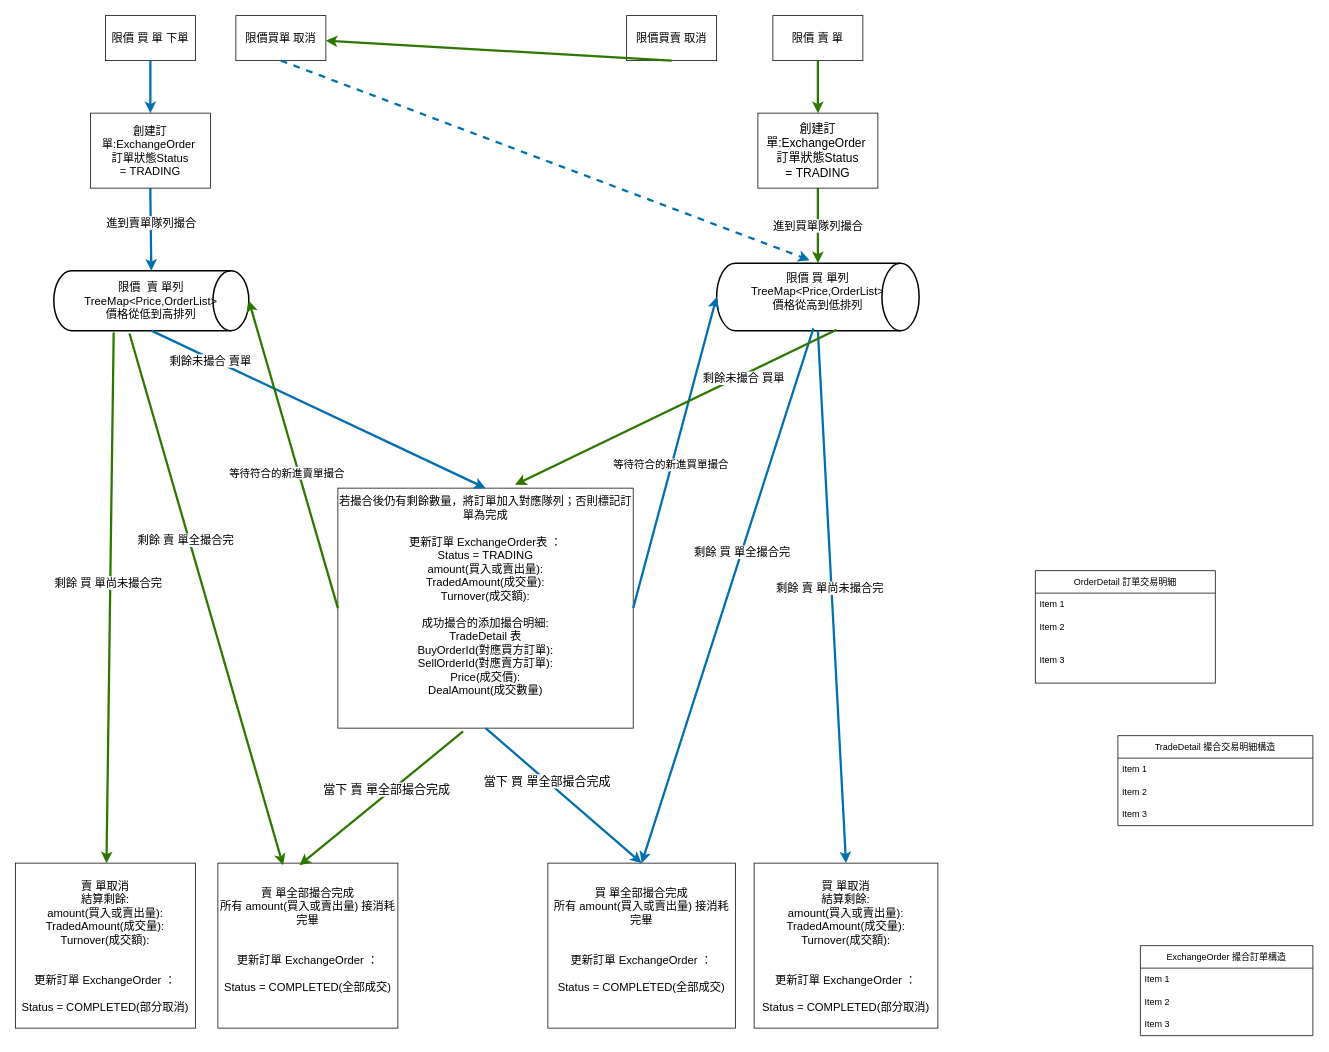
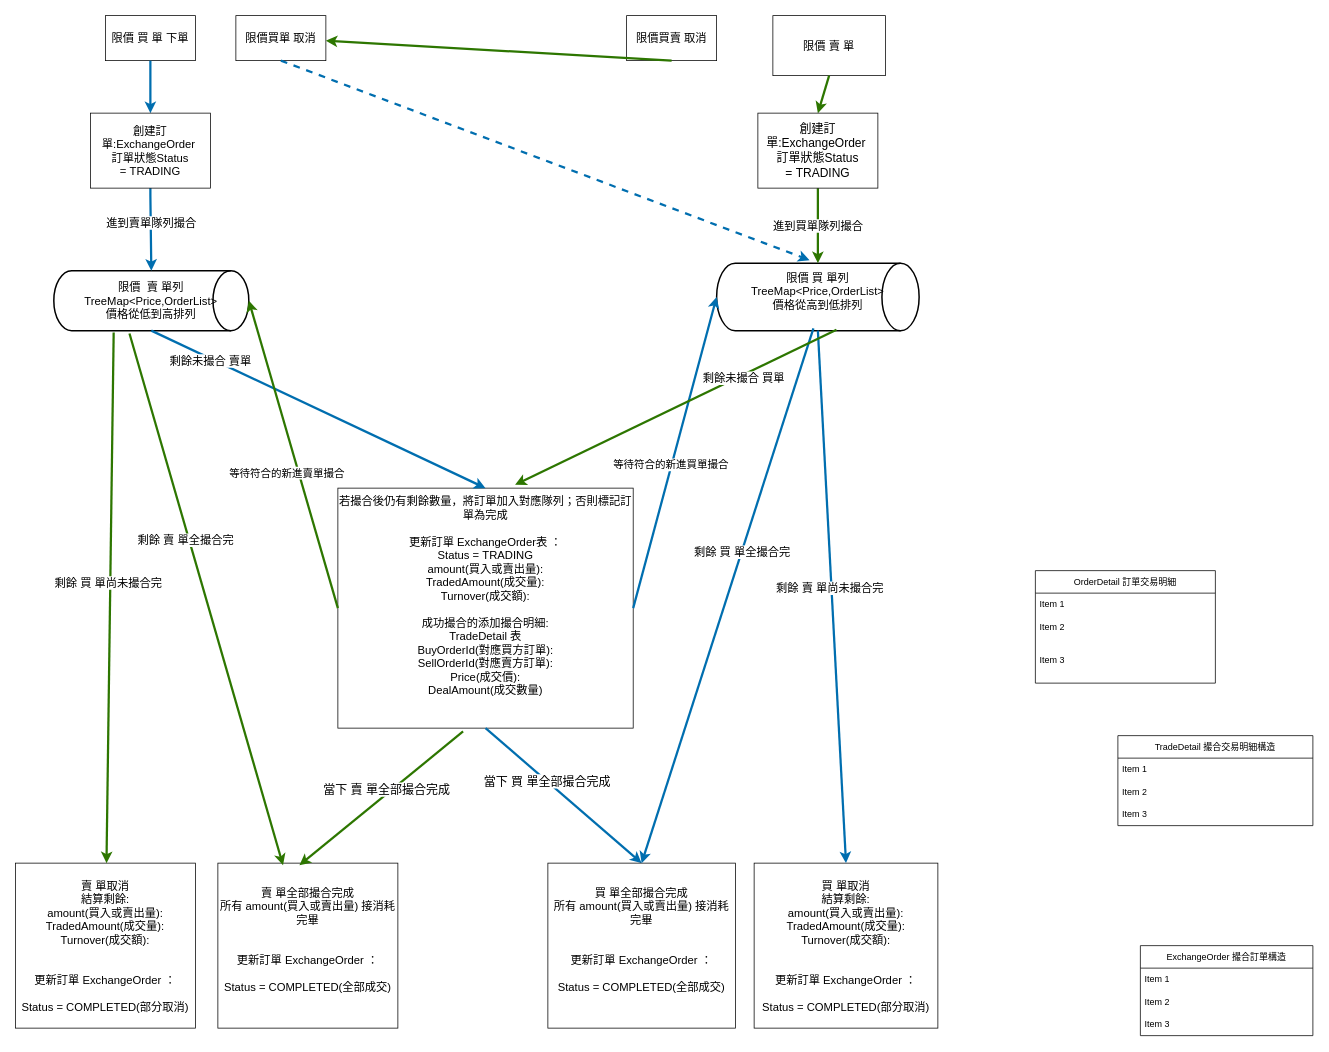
node "限價 賣 單": size 90x45 -> 113x60
